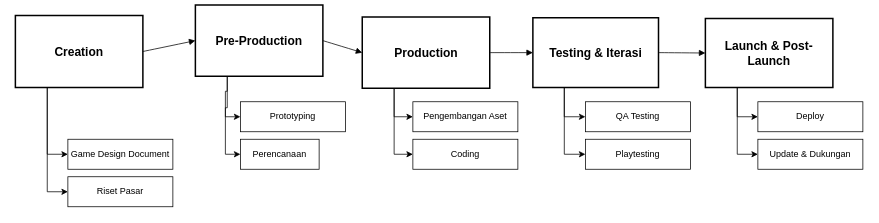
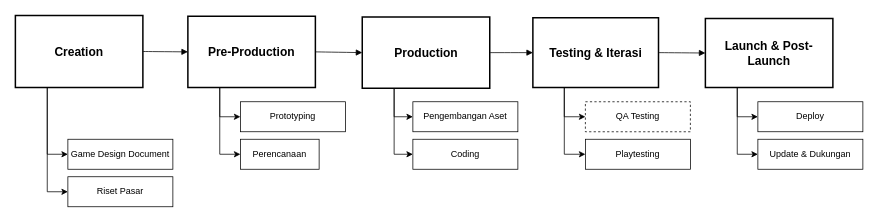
node "Pre-Production": moved (259, 41) -> (252, 52)
node "QA Testing": style solid -> dashed
